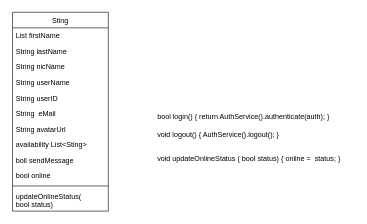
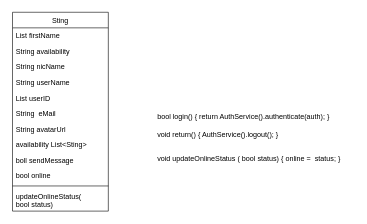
node "String lastName": label "String lastName" -> "String availability"
node "String userID": label "String userID" -> "List userID"
node "void logout() { AuthService().logout(); }": label "void logout() { AuthService().logout(); }" -> "void return() { AuthService().logout(); }"
